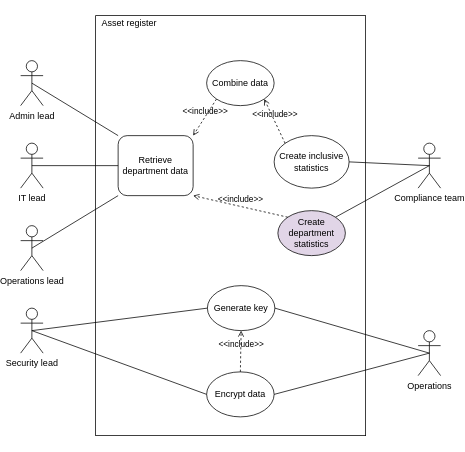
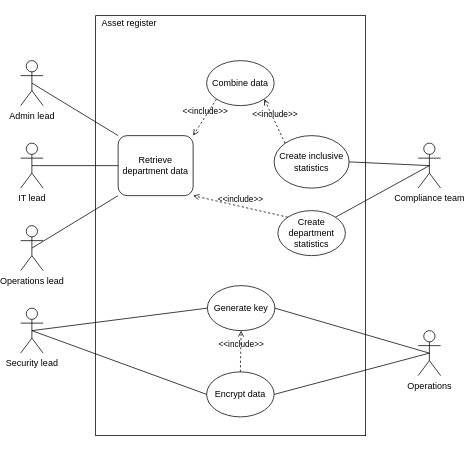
node "Create department statistics": fillcolor #e1d5e7 -> #ffffff
